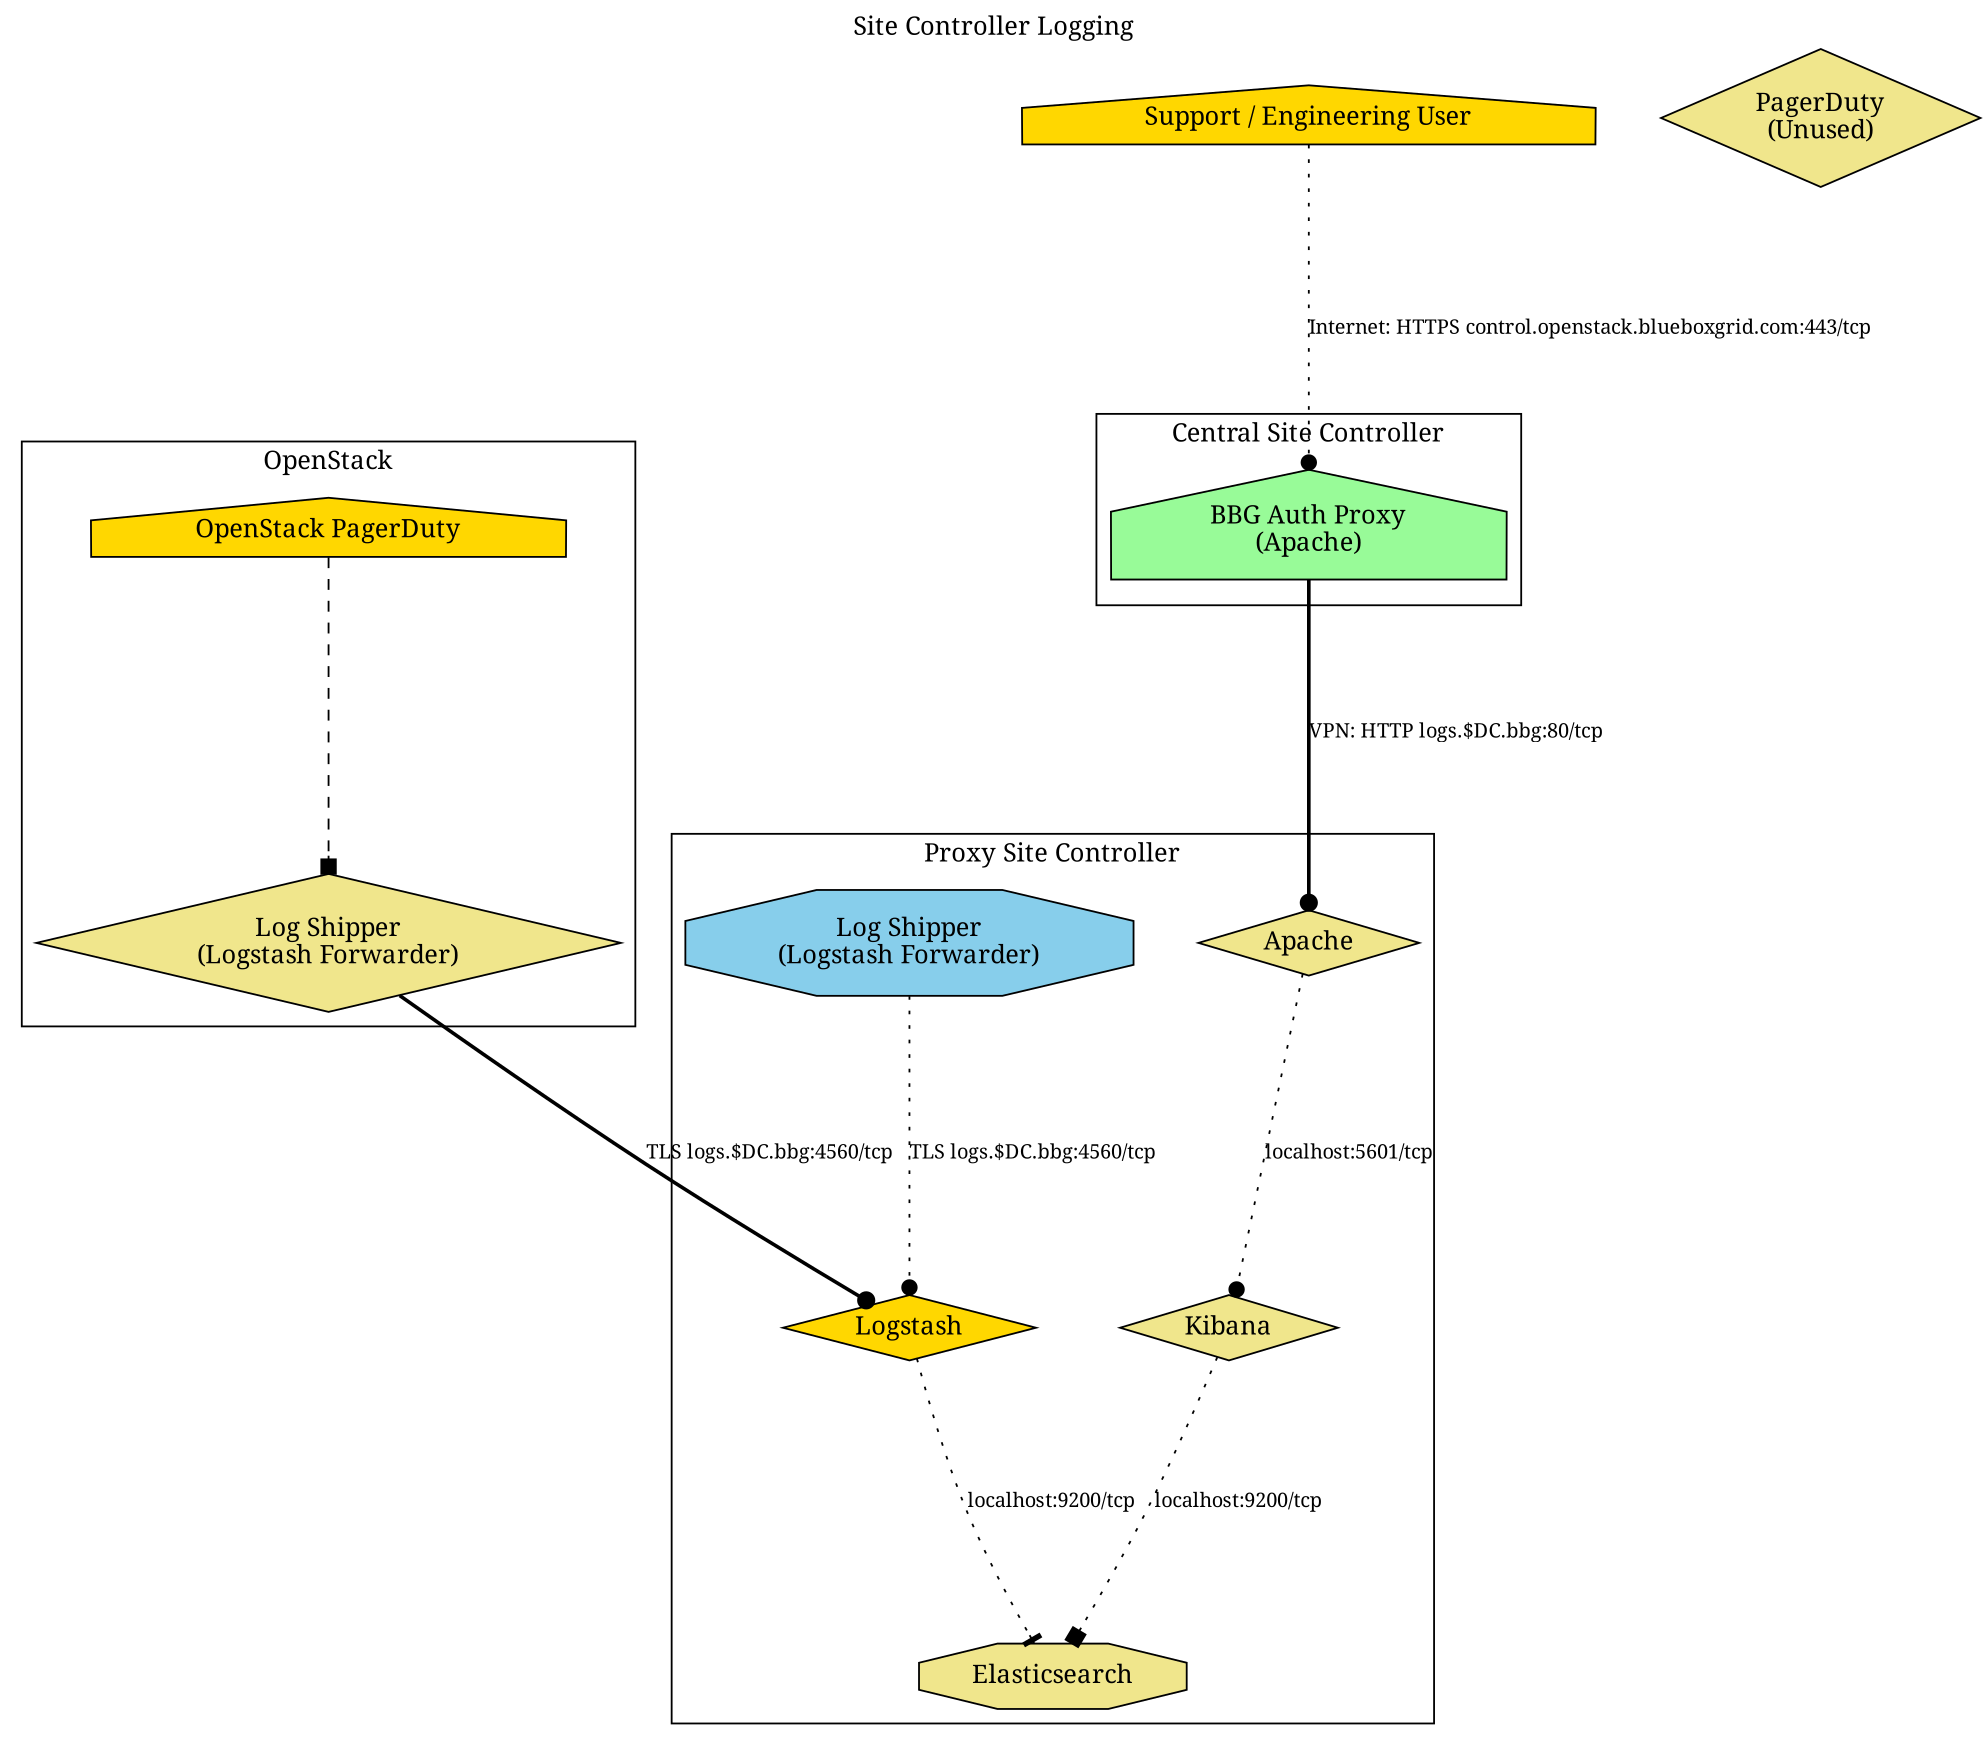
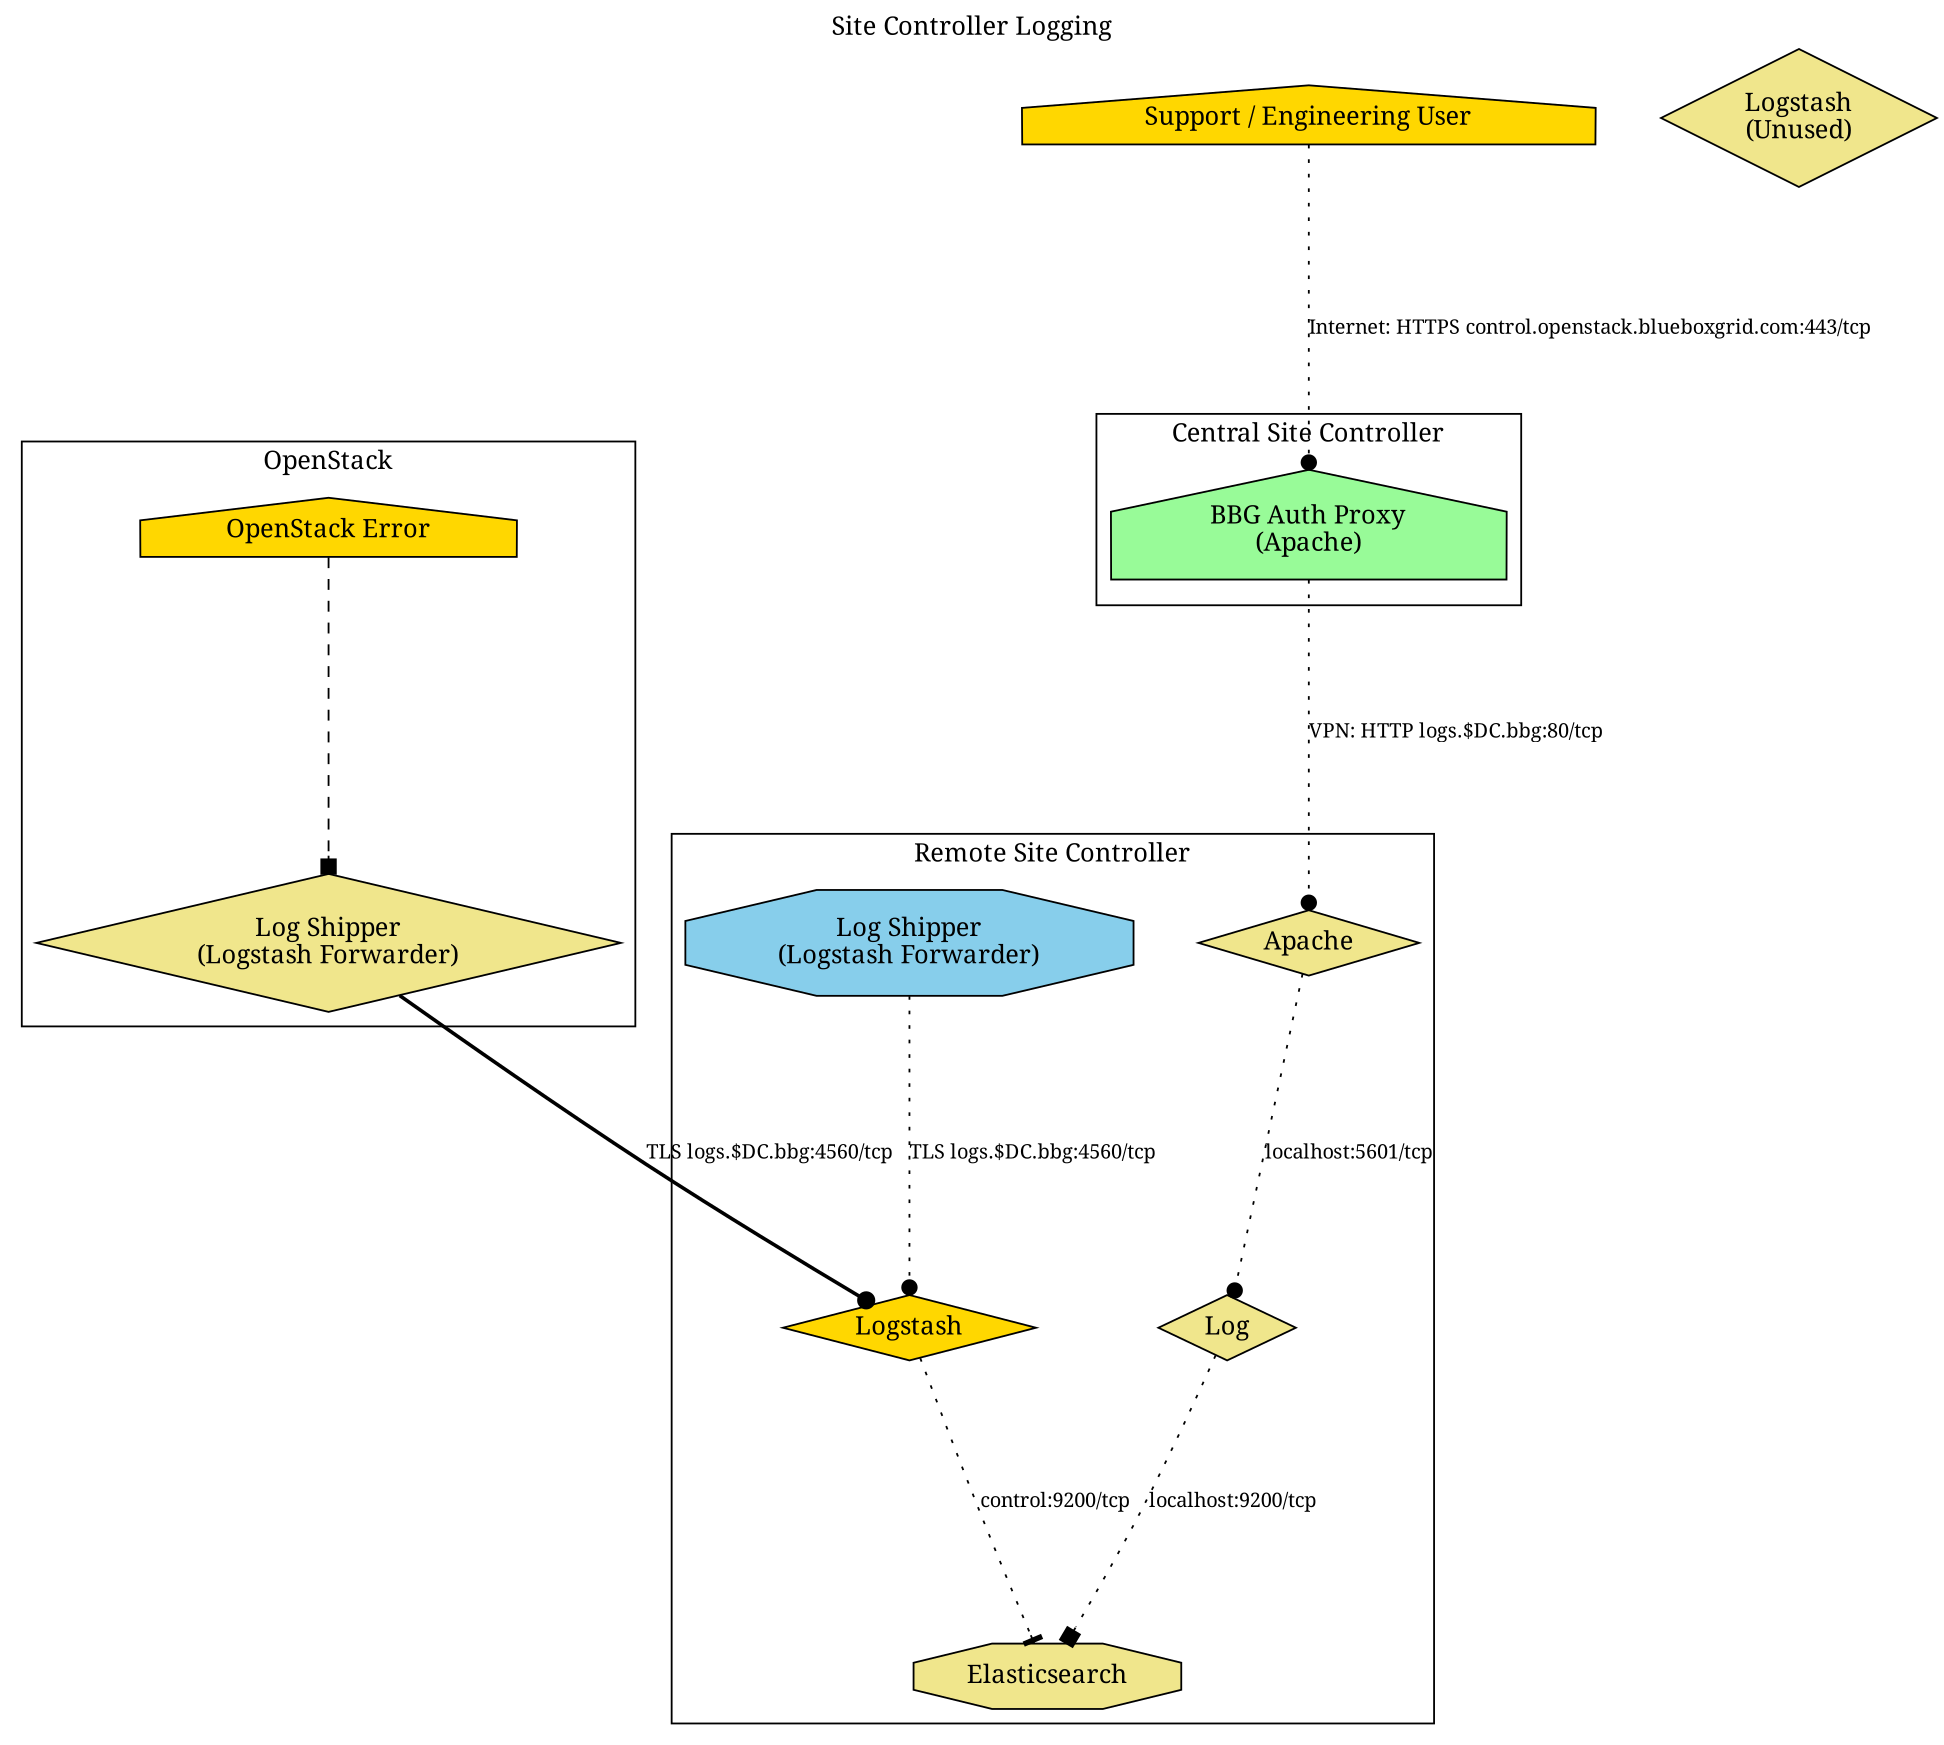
node "PagerDuty (Unused)": label "PagerDuty (Unused)" -> "Logstash (Unused)"
node "OpenStack PagerDuty": label "OpenStack PagerDuty" -> "OpenStack Error"
edge "BBG Auth Proxy (Apache)" -> "Apache": style bold -> dotted
cluster "Proxy Site Controller": label "Proxy Site Controller" -> "Remote Site Controller"
node "Kibana": label "Kibana" -> "Log"
edge "Logstash" -> "Elasticsearch": label "localhost:9200/tcp" -> "control:9200/tcp"
